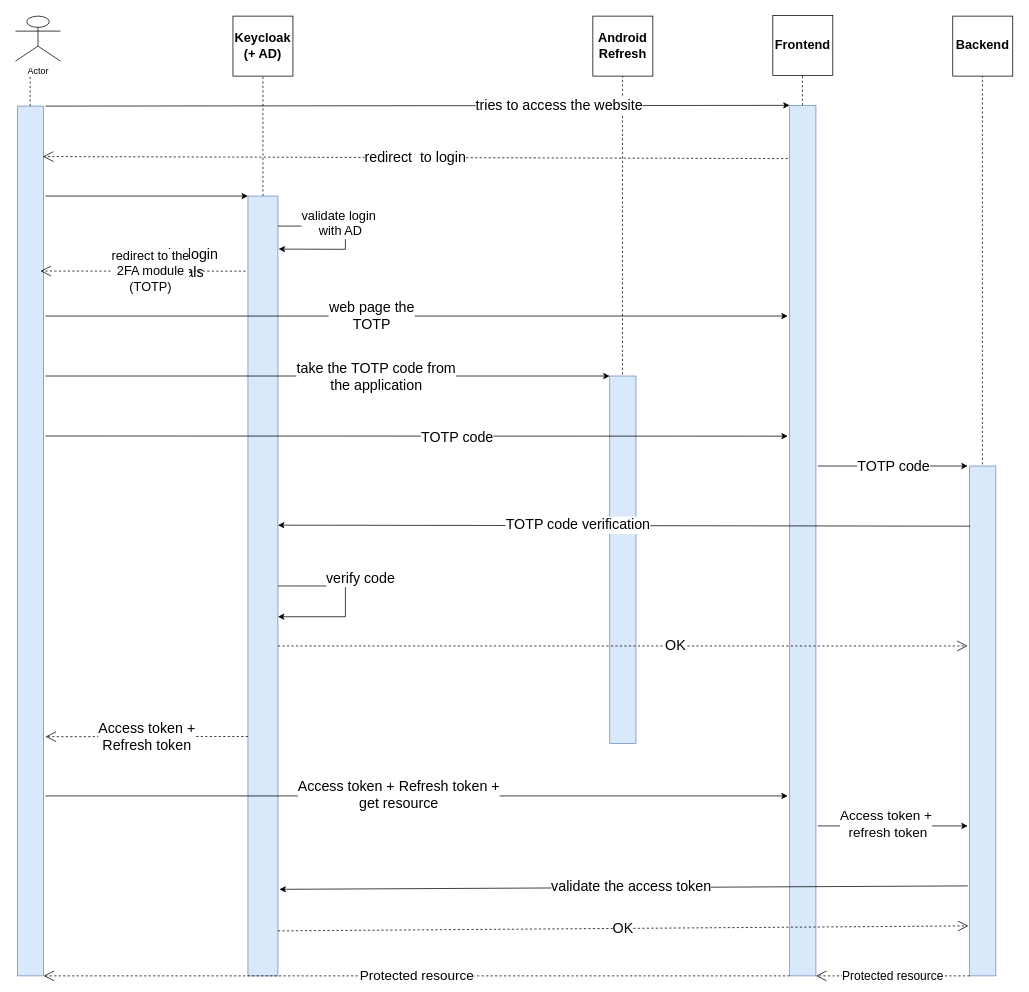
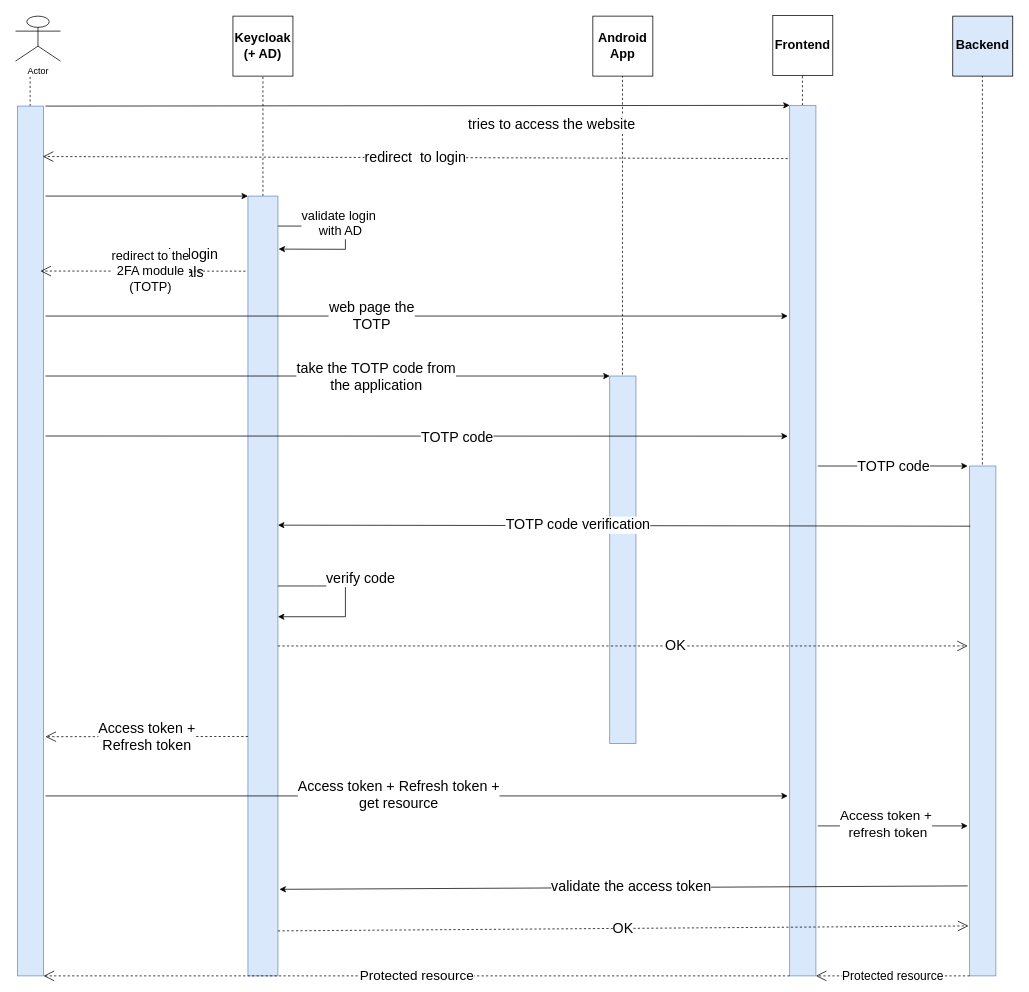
node "Android Refresh": label "Android Refresh" -> "Android App"
node "Backend": fillcolor #ffffff -> #dae8fc
node "tries to access the website": moved (559, 106) -> (552, 125)
